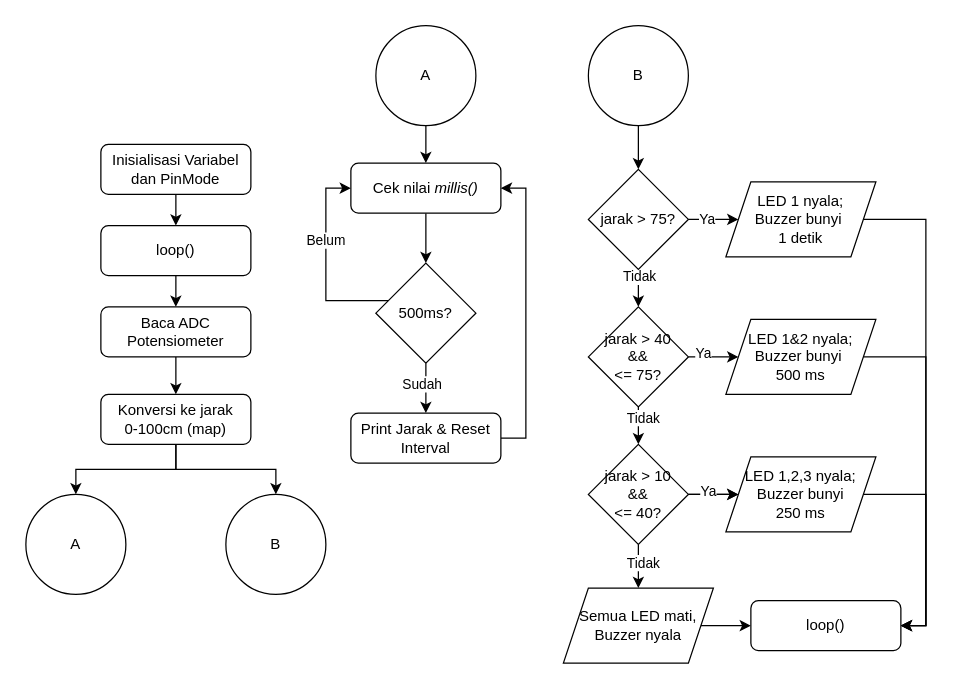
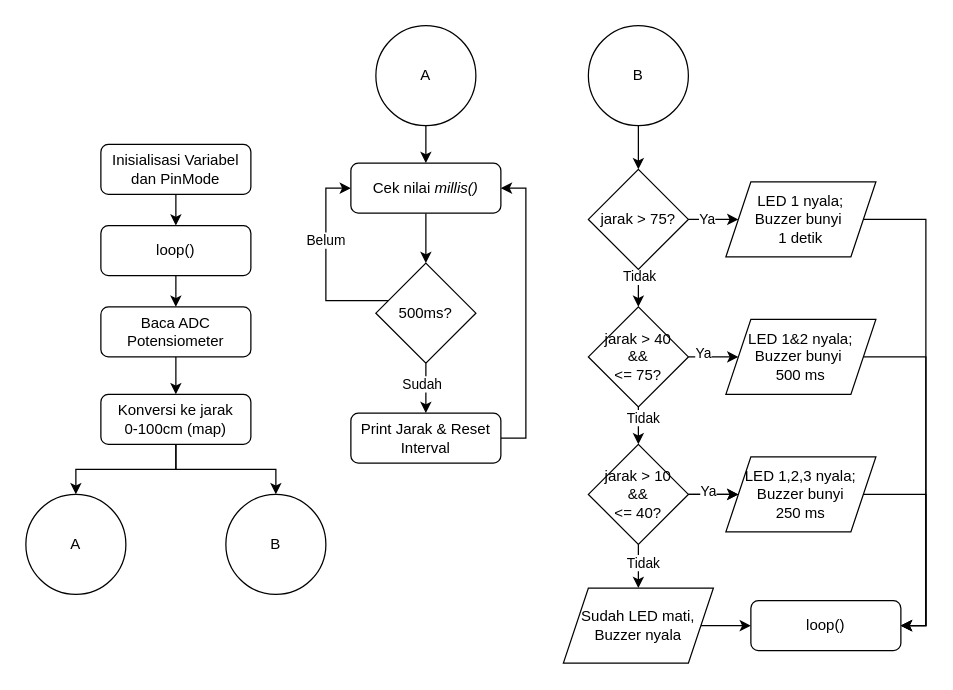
node "Semua LED mati, Buzzer nyala": label "Semua LED mati, Buzzer nyala" -> "Sudah LED mati, Buzzer nyala"
